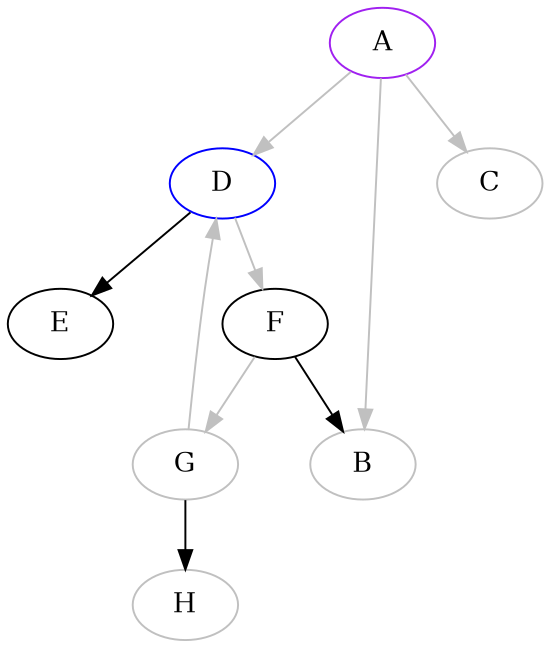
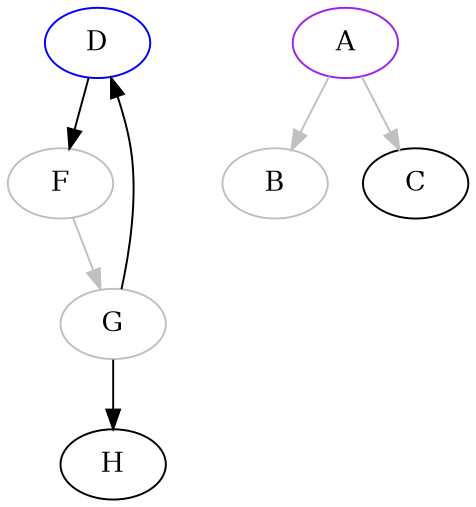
edge "A" -> "D": removed
node "C": color gray -> black
edge "D" -> "F": color gray -> black
node "E": removed
node "F": color black -> gray
edge "G" -> "D": color gray -> black
edge "F" -> "B": removed
node "H": color gray -> black
